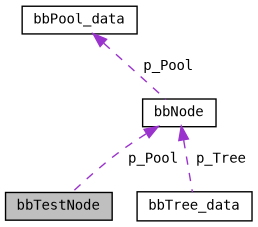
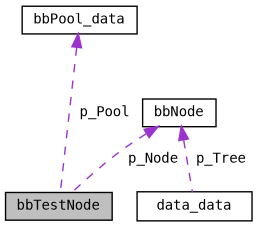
edge "bbNode" -> "bbPool_data": now "bbTestNode" -> "bbPool_data"
edge "bbTestNode" -> "bbNode": label " p_Pool" -> " p_Node"
node "bbTree_data": label "bbTree_data" -> "data_data"
